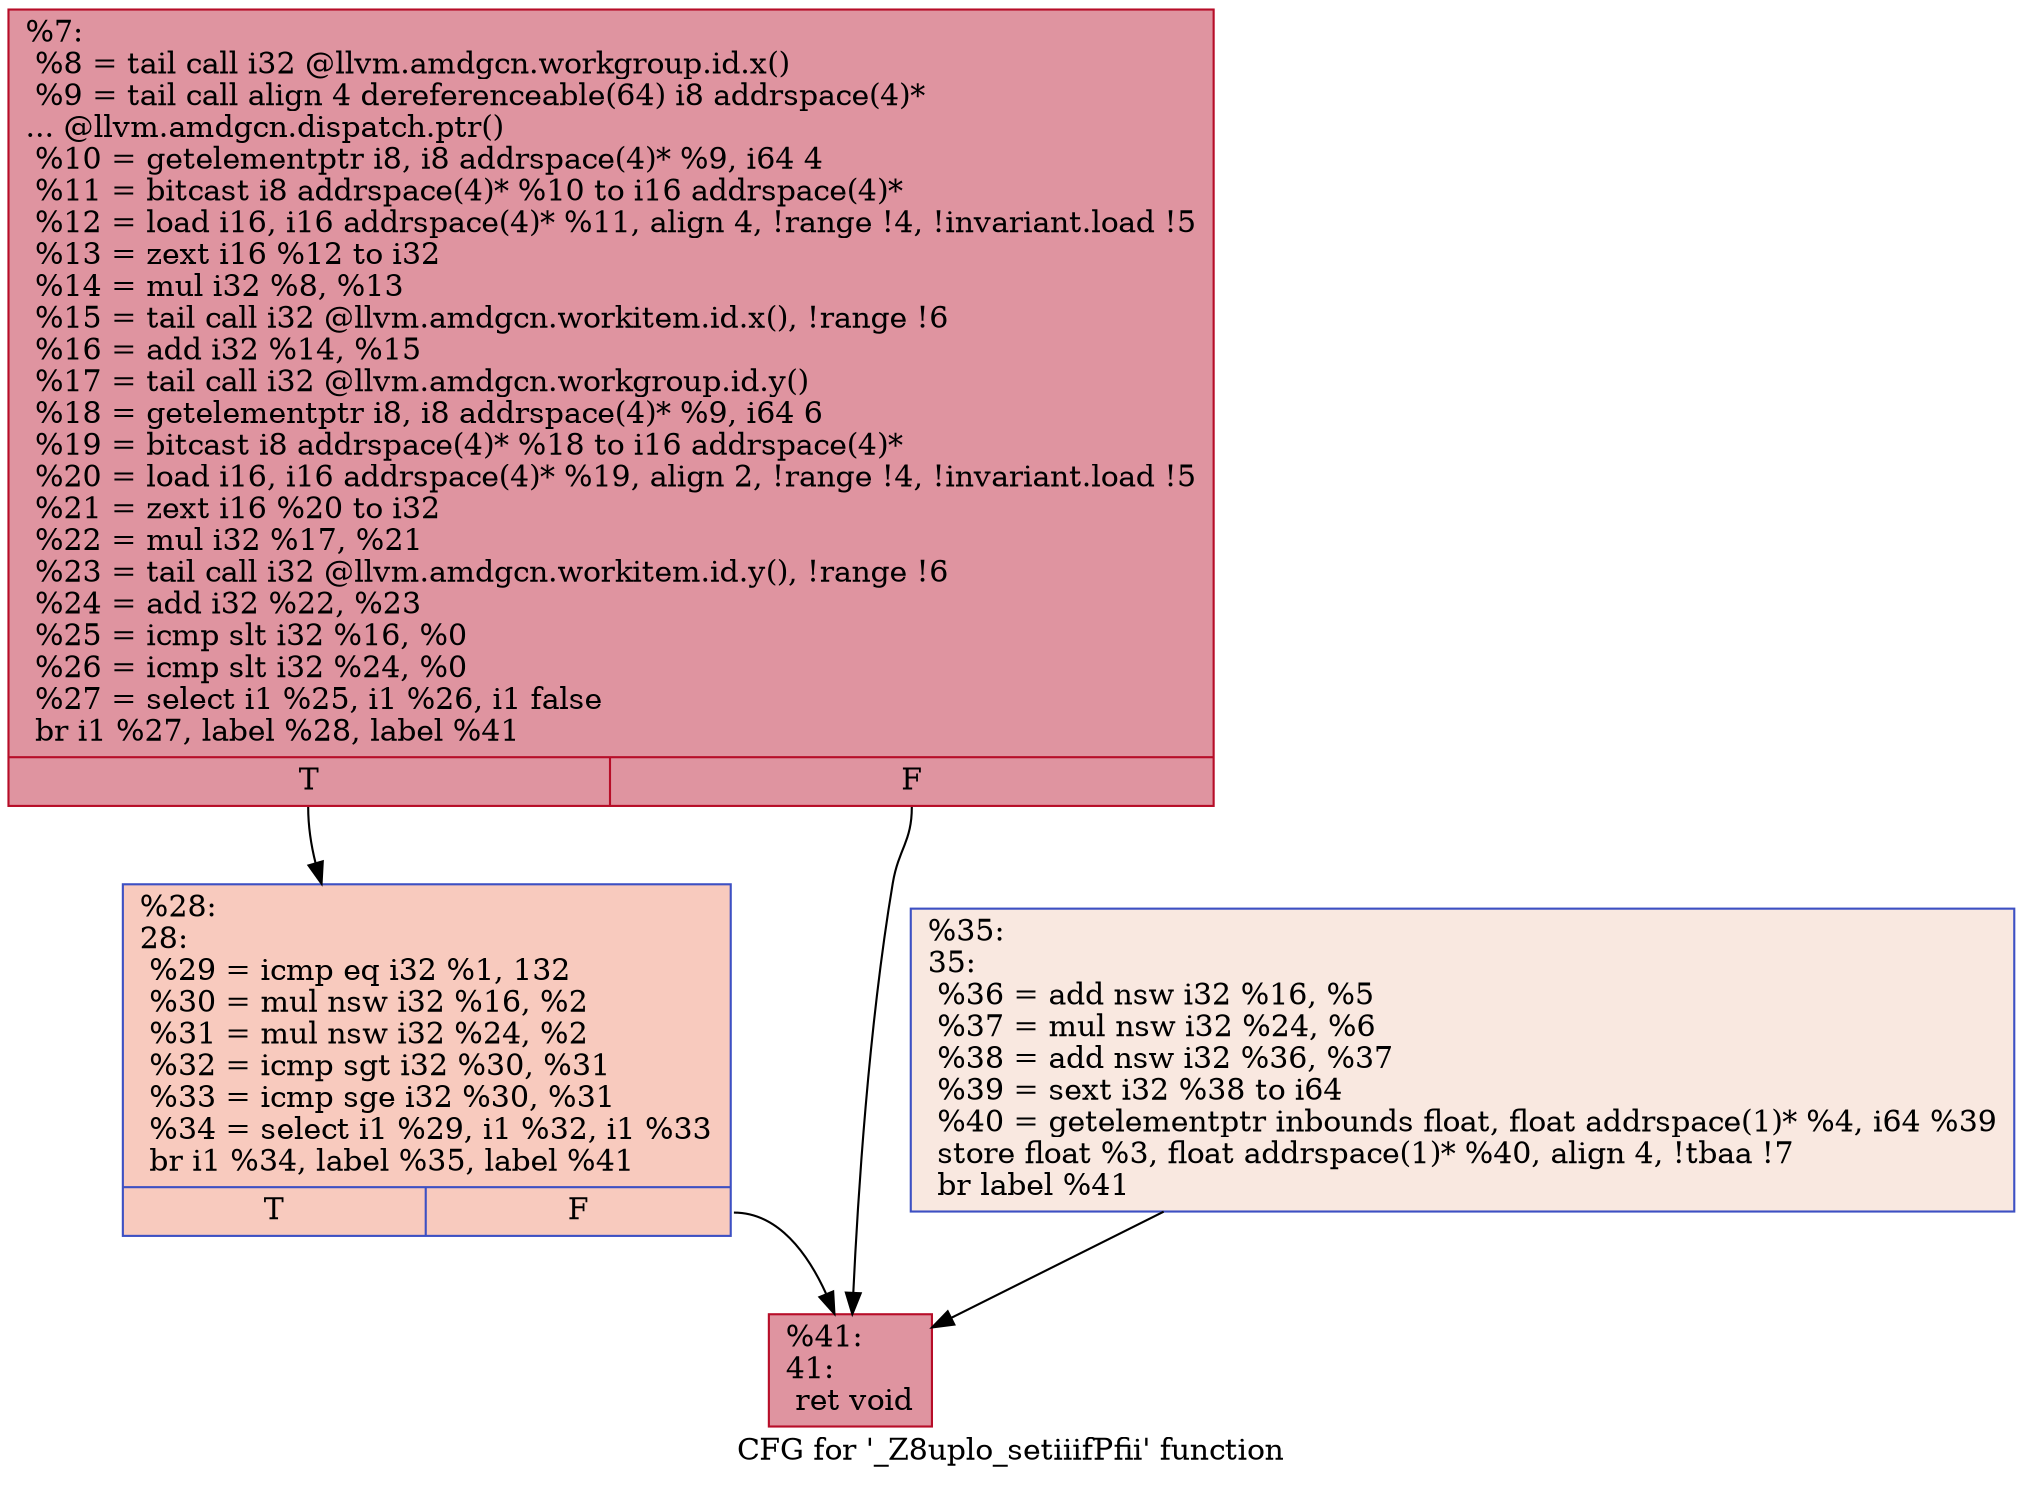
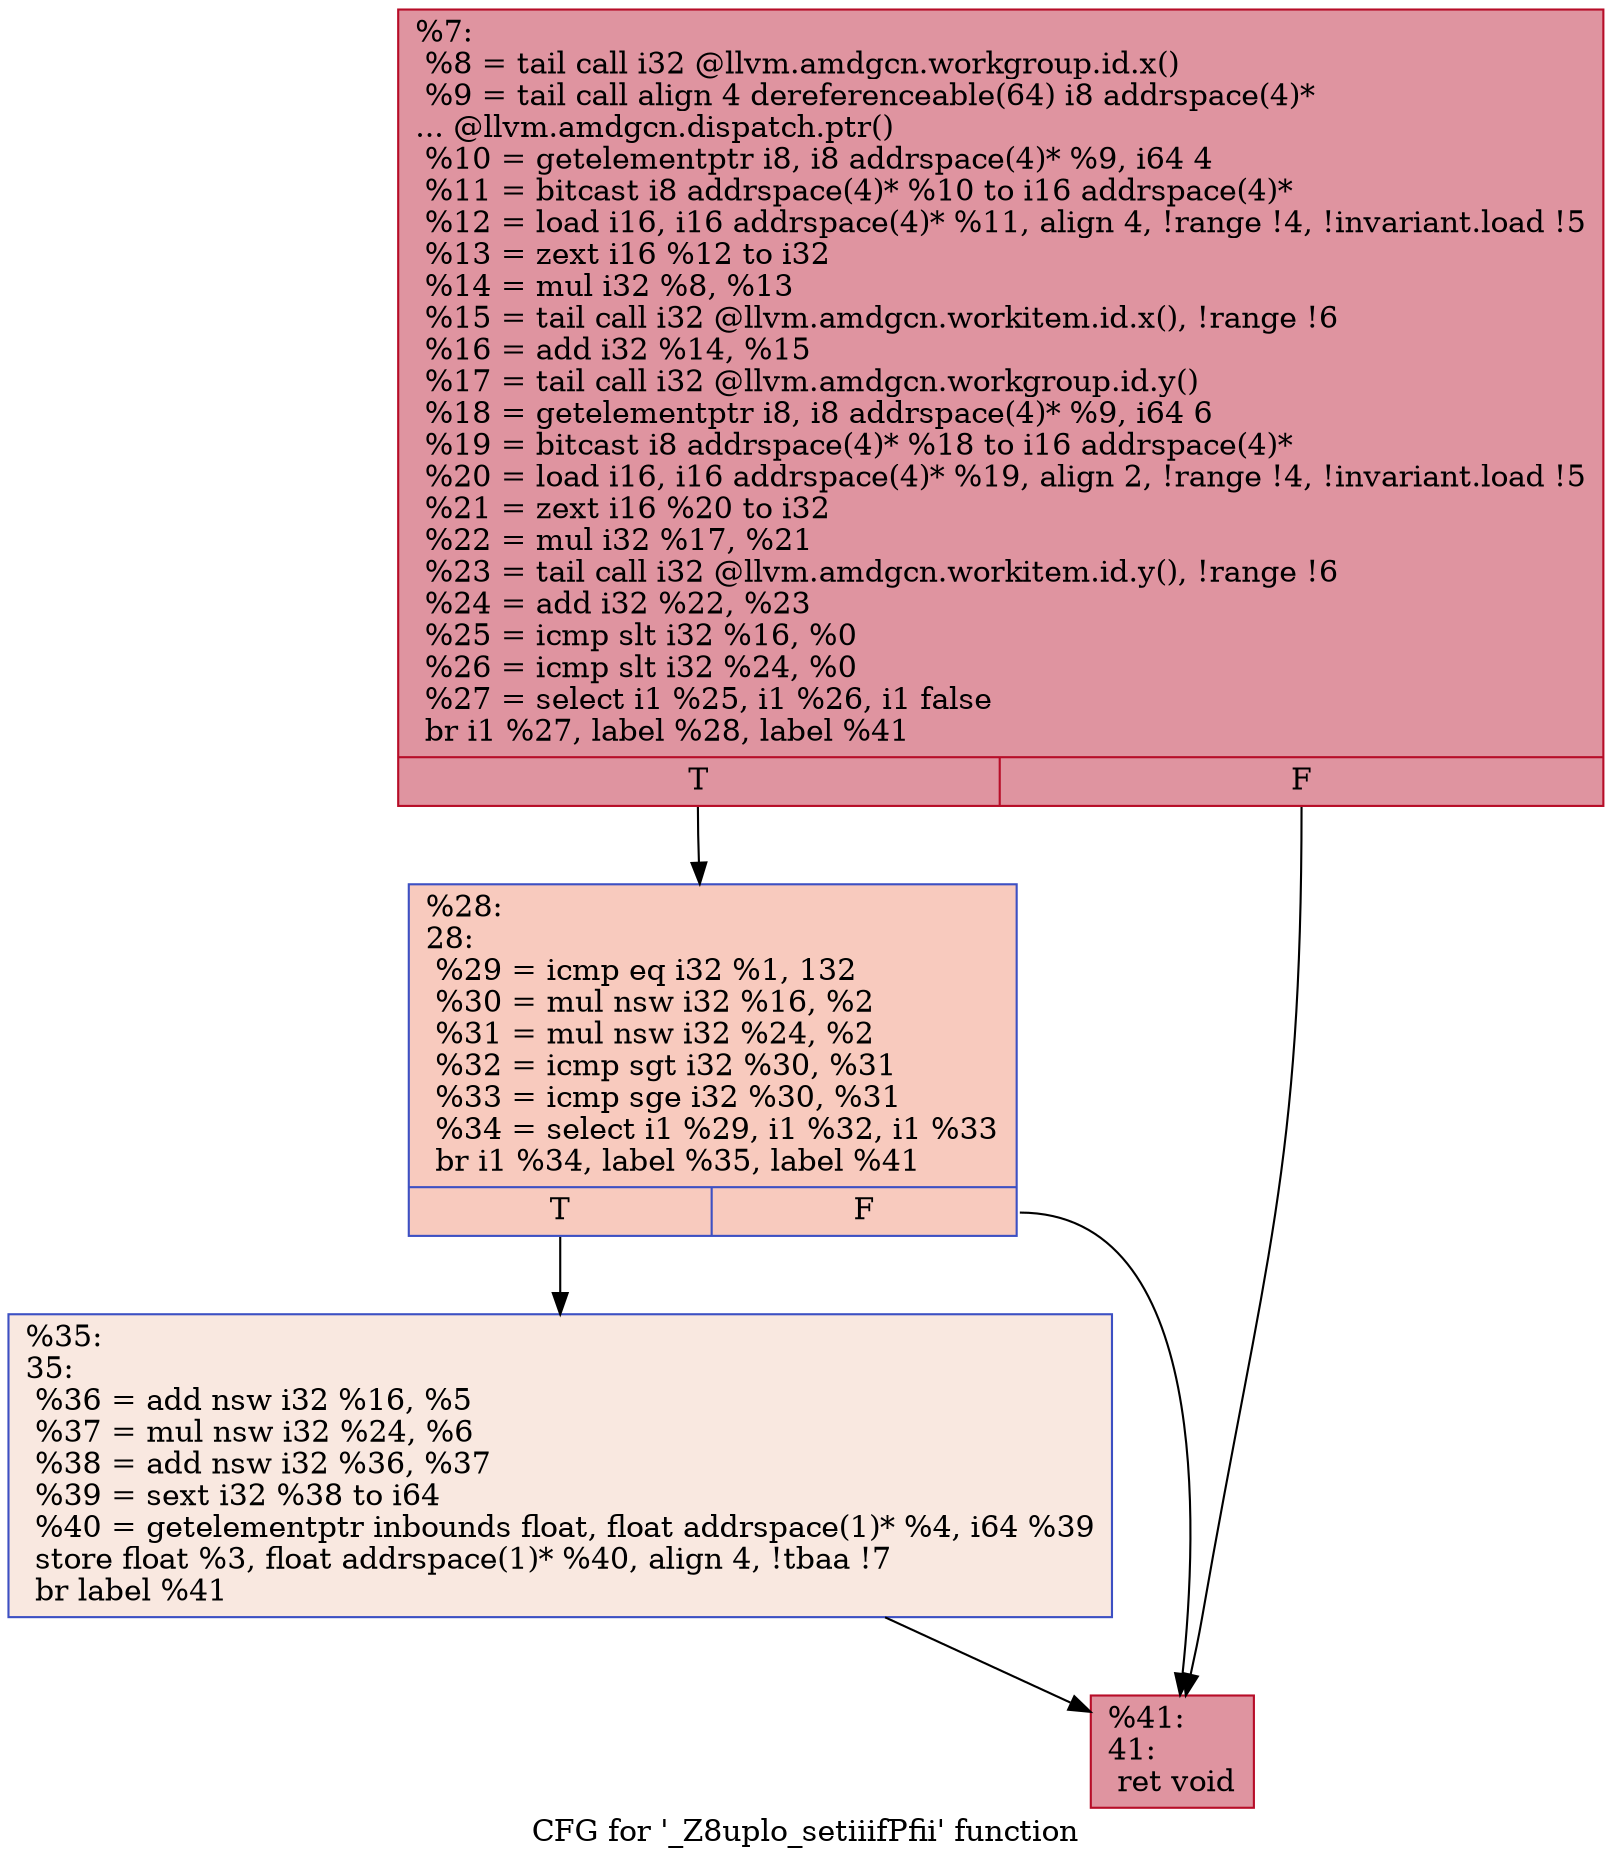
edge "%28:" -> "%35:": added
